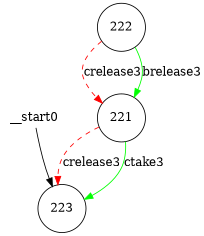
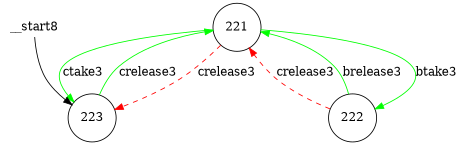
edge "221" -> "222": added, label "btake3"
edge "223" -> "221": added, label "crelease3"
node "__start0": label "__start0" -> "__start8"
